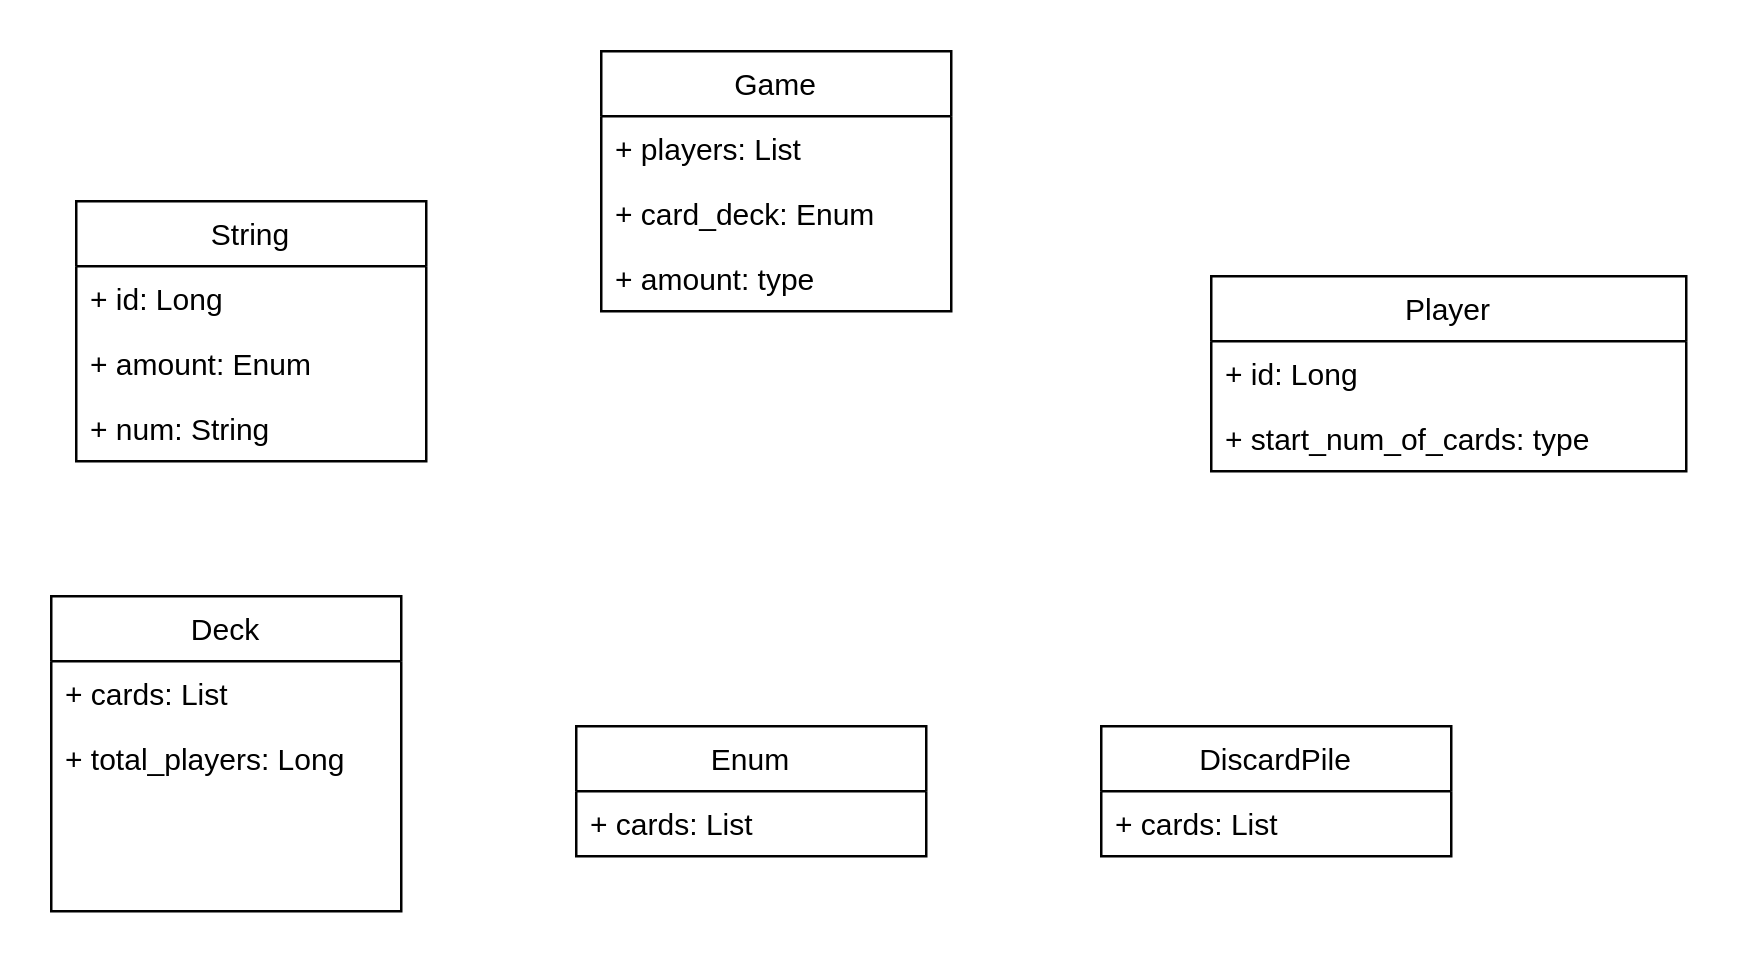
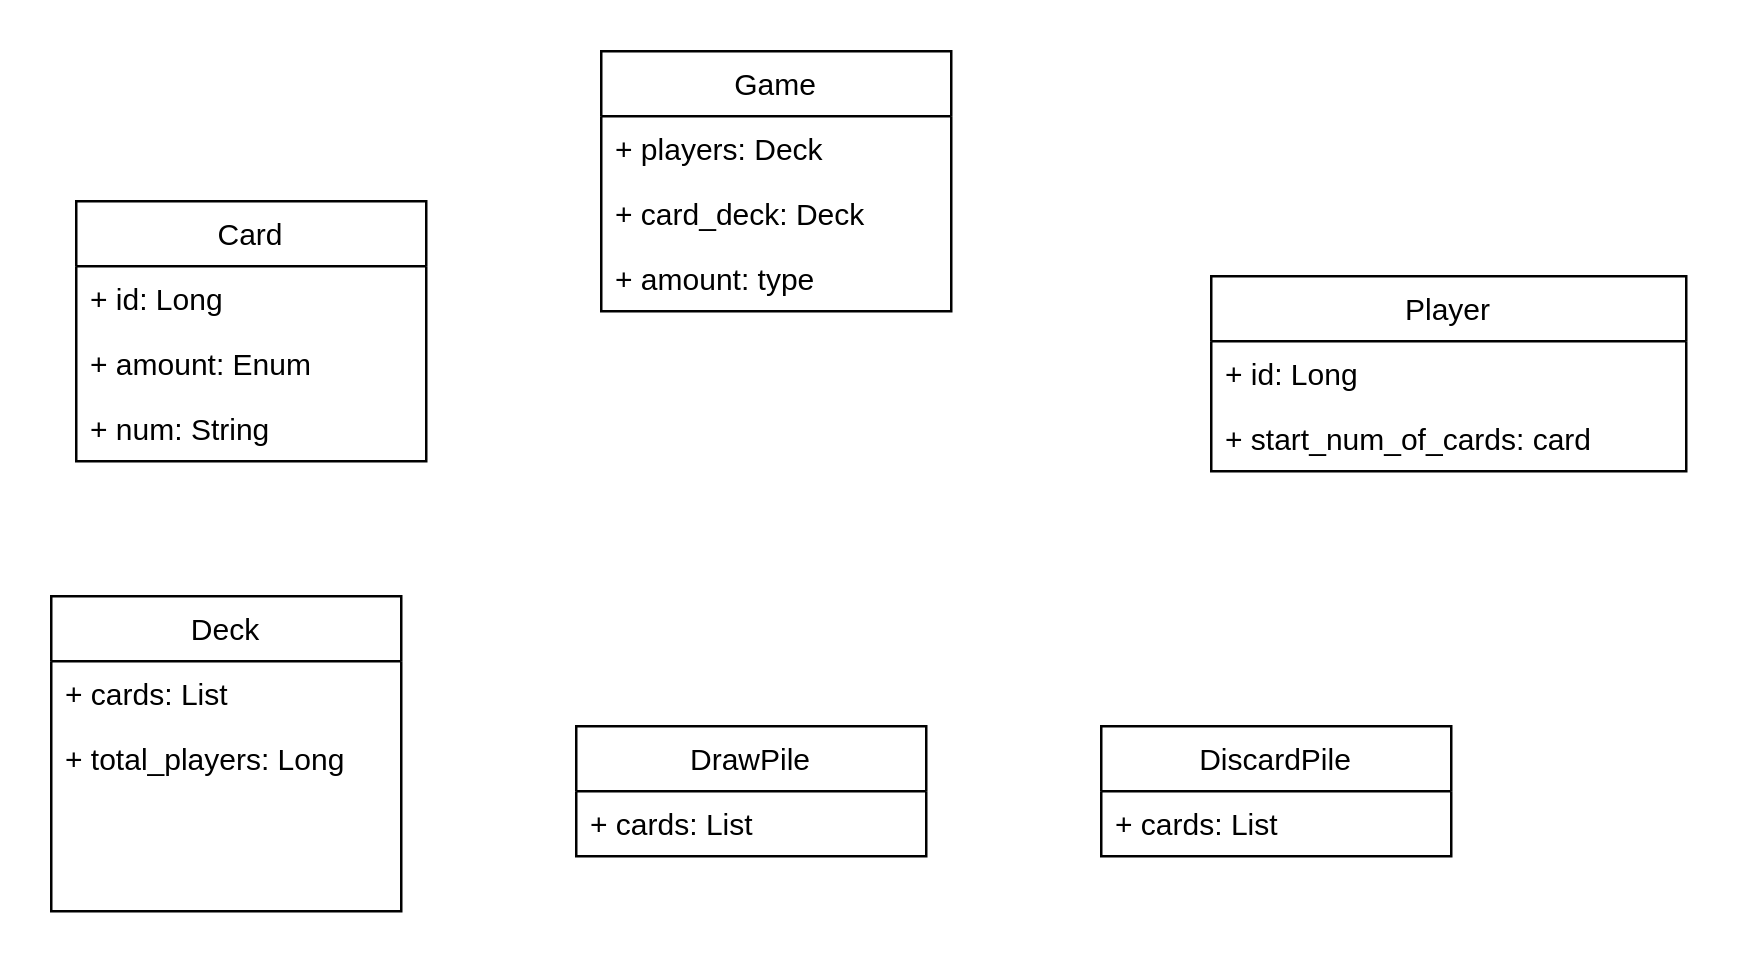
node "+ players: List": label "+ players: List" -> "+ players: Deck"
node "+ card_deck: Enum": label "+ card_deck: Enum" -> "+ card_deck: Deck"
node "String": label "String" -> "Card"
node "+ start_num_of_cards: type": label "+ start_num_of_cards: type" -> "+ start_num_of_cards: card"
node "Enum": label "Enum" -> "DrawPile"
